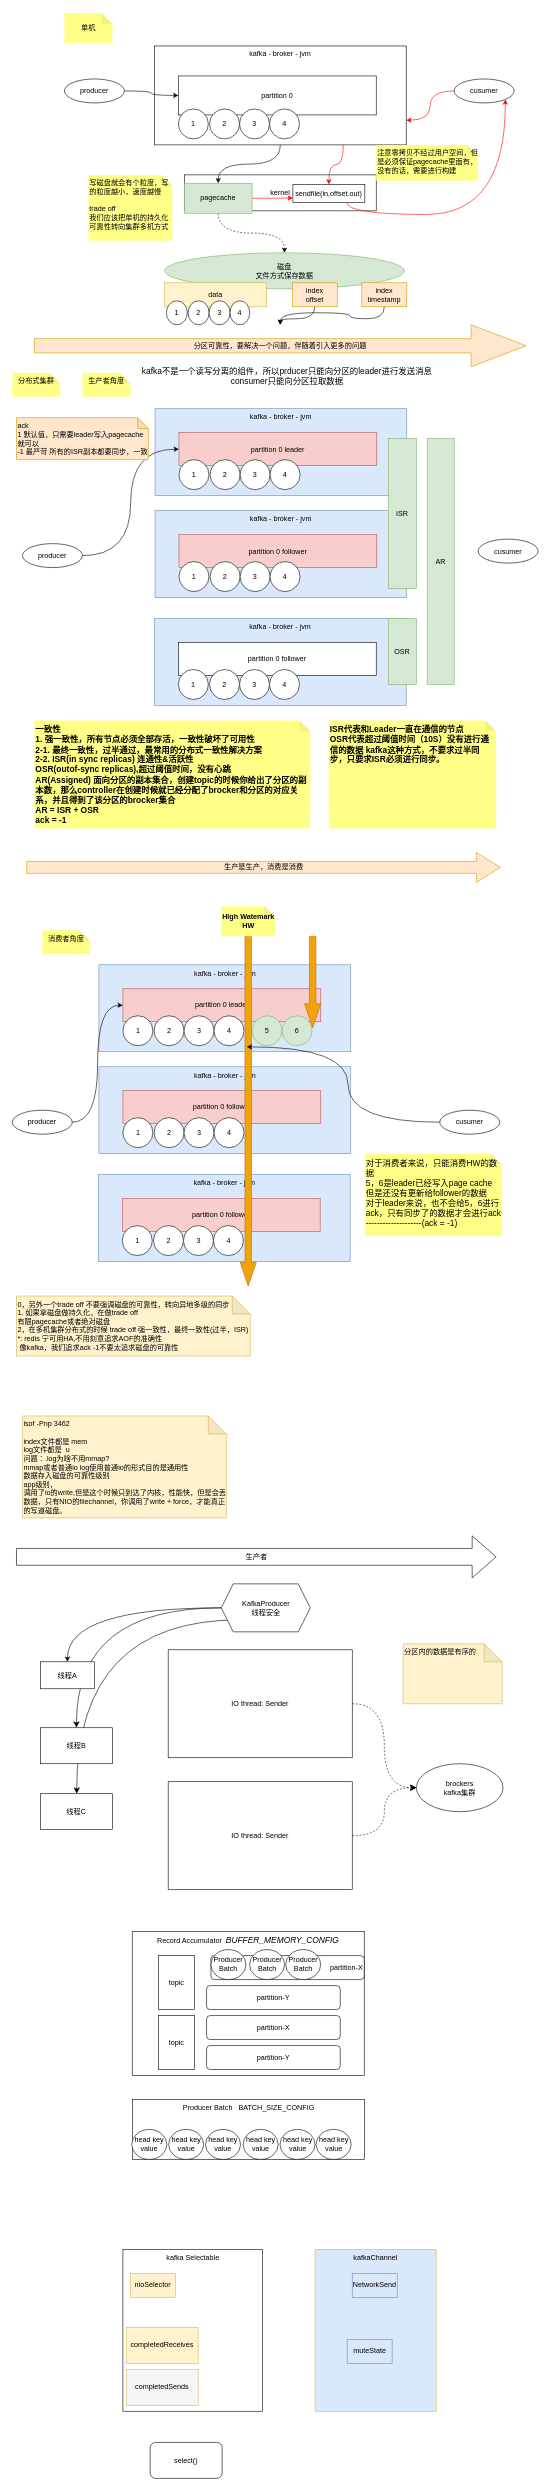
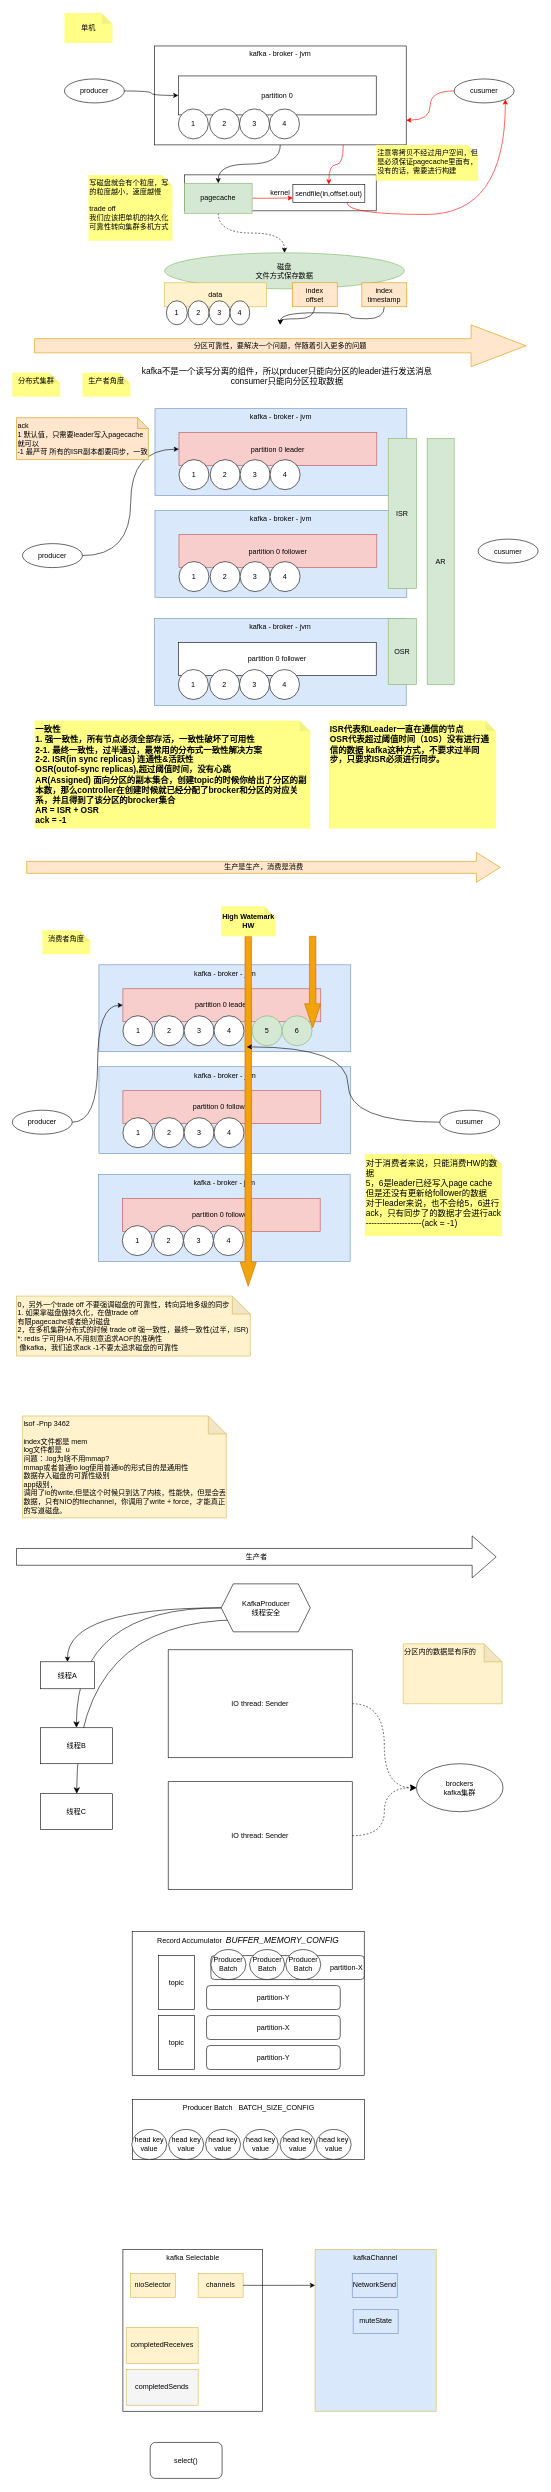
node "channels": added
edge "channels" -> "kafkaChannel": added
node "muteState": moved (370, 2352) -> (376, 2322)
